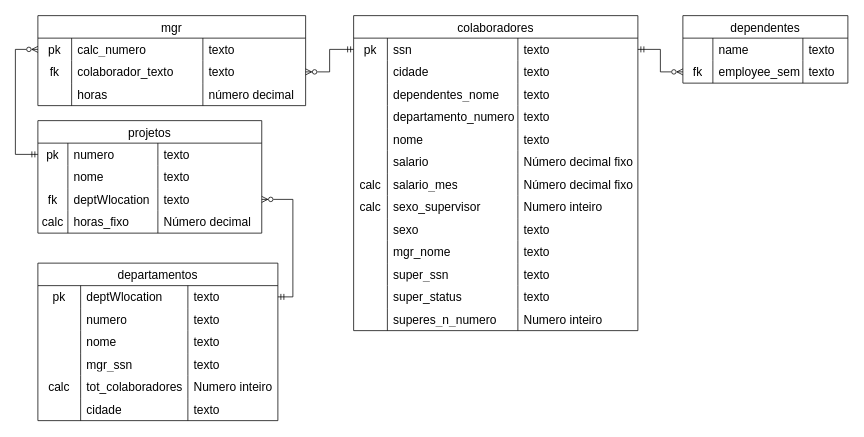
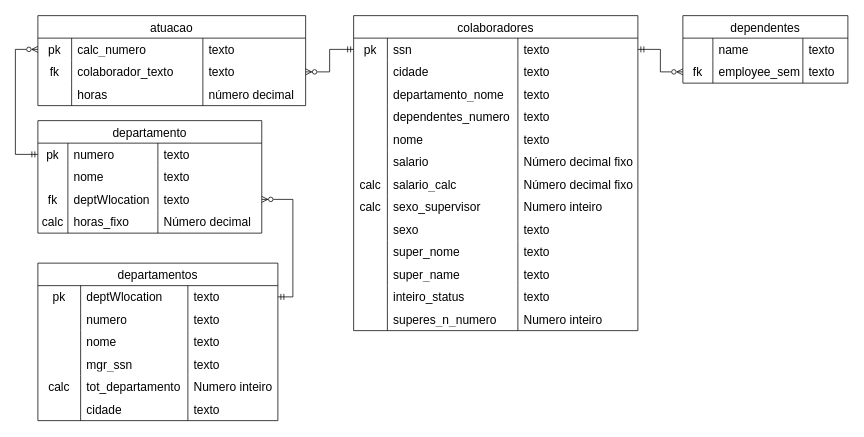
node "mgr": label "mgr" -> "atuacao"
node "dependentes_nome": label "dependentes_nome" -> "departamento_nome"
node "departamento_numero": label "departamento_numero" -> "dependentes_numero"
node "projetos": label "projetos" -> "departamento"
node "salario_mes": label "salario_mes" -> "salario_calc"
node "mgr_nome": label "mgr_nome" -> "super_nome"
node "super_ssn": label "super_ssn" -> "super_name"
node "super_status": label "super_status" -> "inteiro_status"
node "tot_colaboradores": label "tot_colaboradores" -> "tot_departamento"
